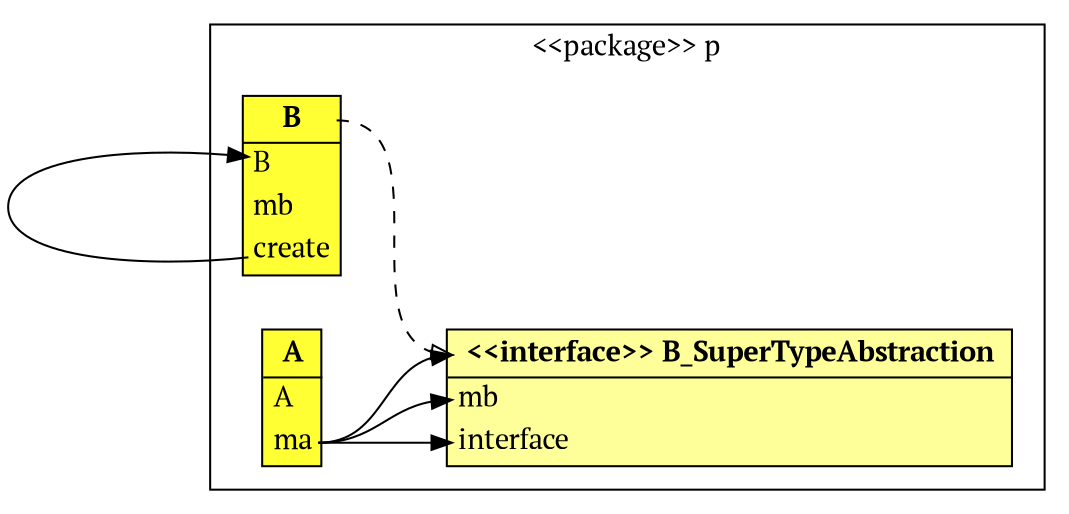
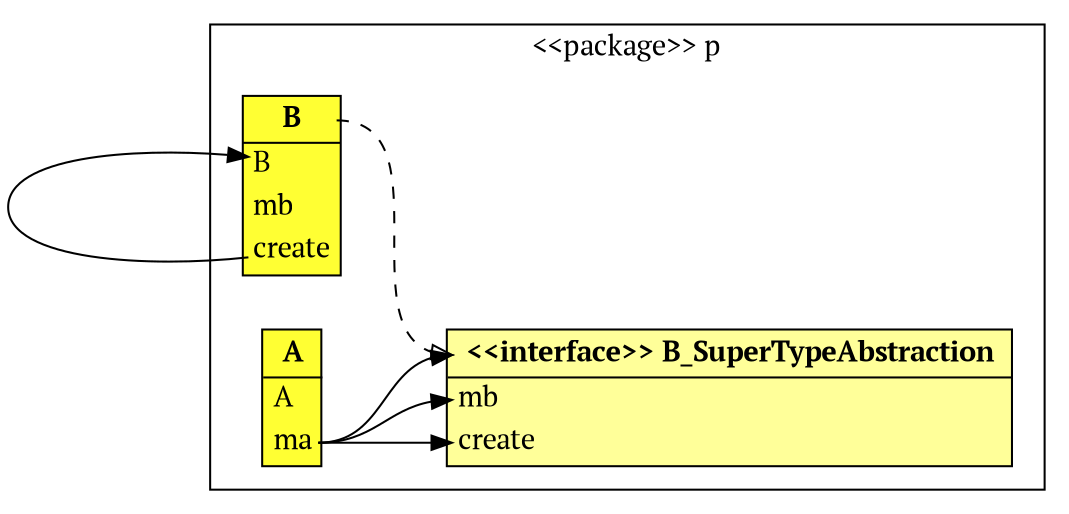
node "<<interface>> B_SuperTypeAbstraction": text "interface" -> "create"
